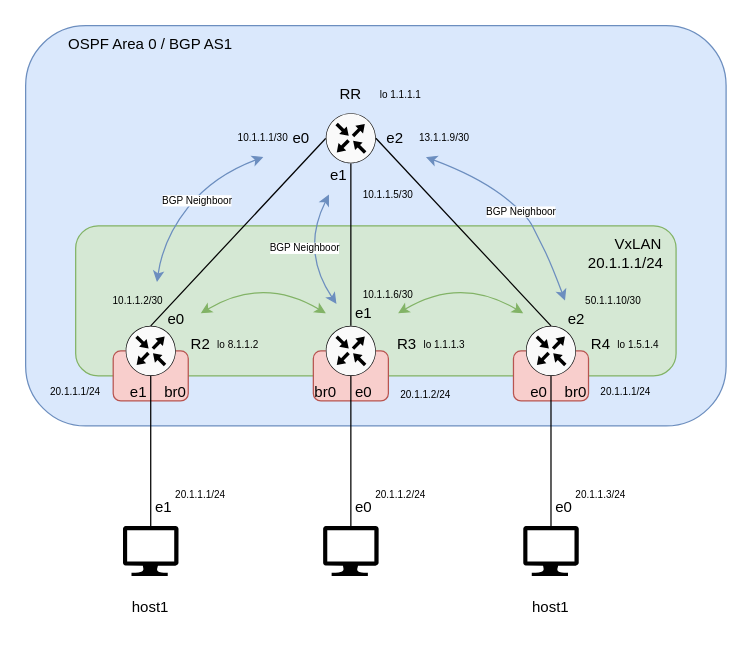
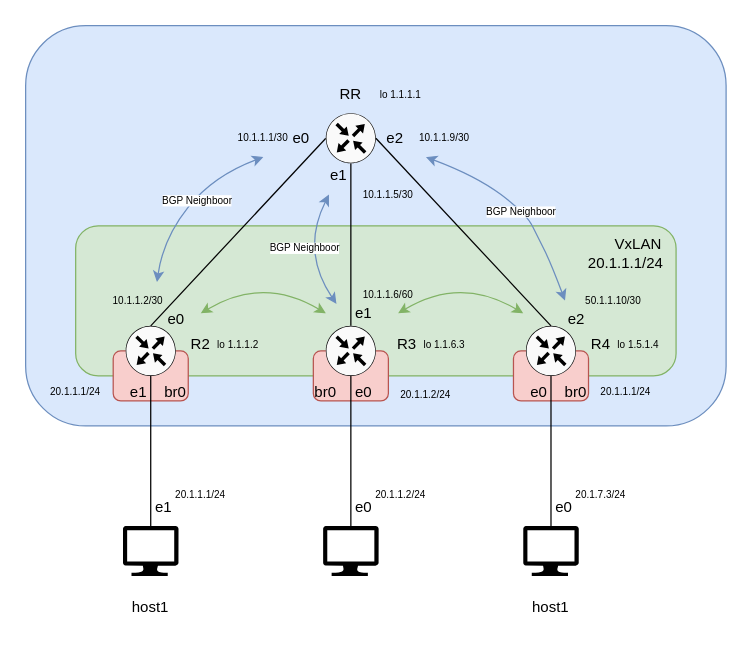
node "OSPF Area 0 / BGP AS1": removed
node "13.1.1.9/30": label "13.1.1.9/30" -> "10.1.1.9/30"
node "10.1.1.6/30": label "10.1.1.6/30" -> "10.1.1.6/60"
node "lo 8.1.1.2": label "lo 8.1.1.2" -> "lo 1.1.1.2"
node "lo 1.1.1.3": label "lo 1.1.1.3" -> "lo 1.1.6.3"
node "20.1.1.3/24": label "20.1.1.3/24" -> "20.1.7.3/24"
